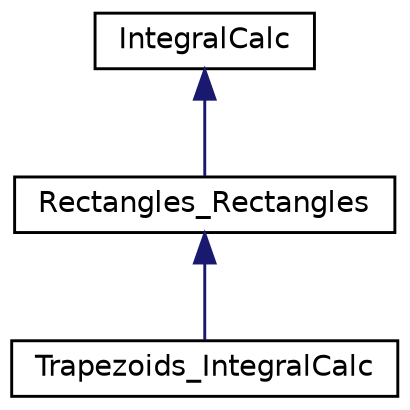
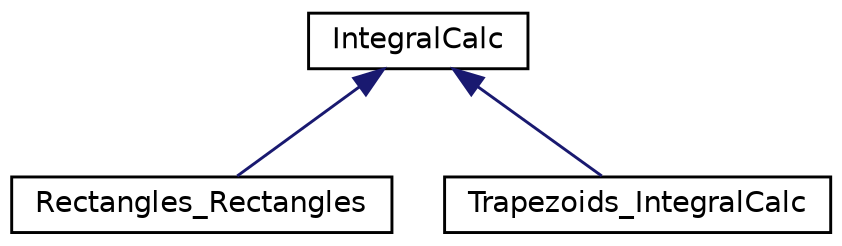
edge "Trapezoids_IntegralCalc" -> "Rectangles_Rectangles": now "Trapezoids_IntegralCalc" -> "IntegralCalc"
